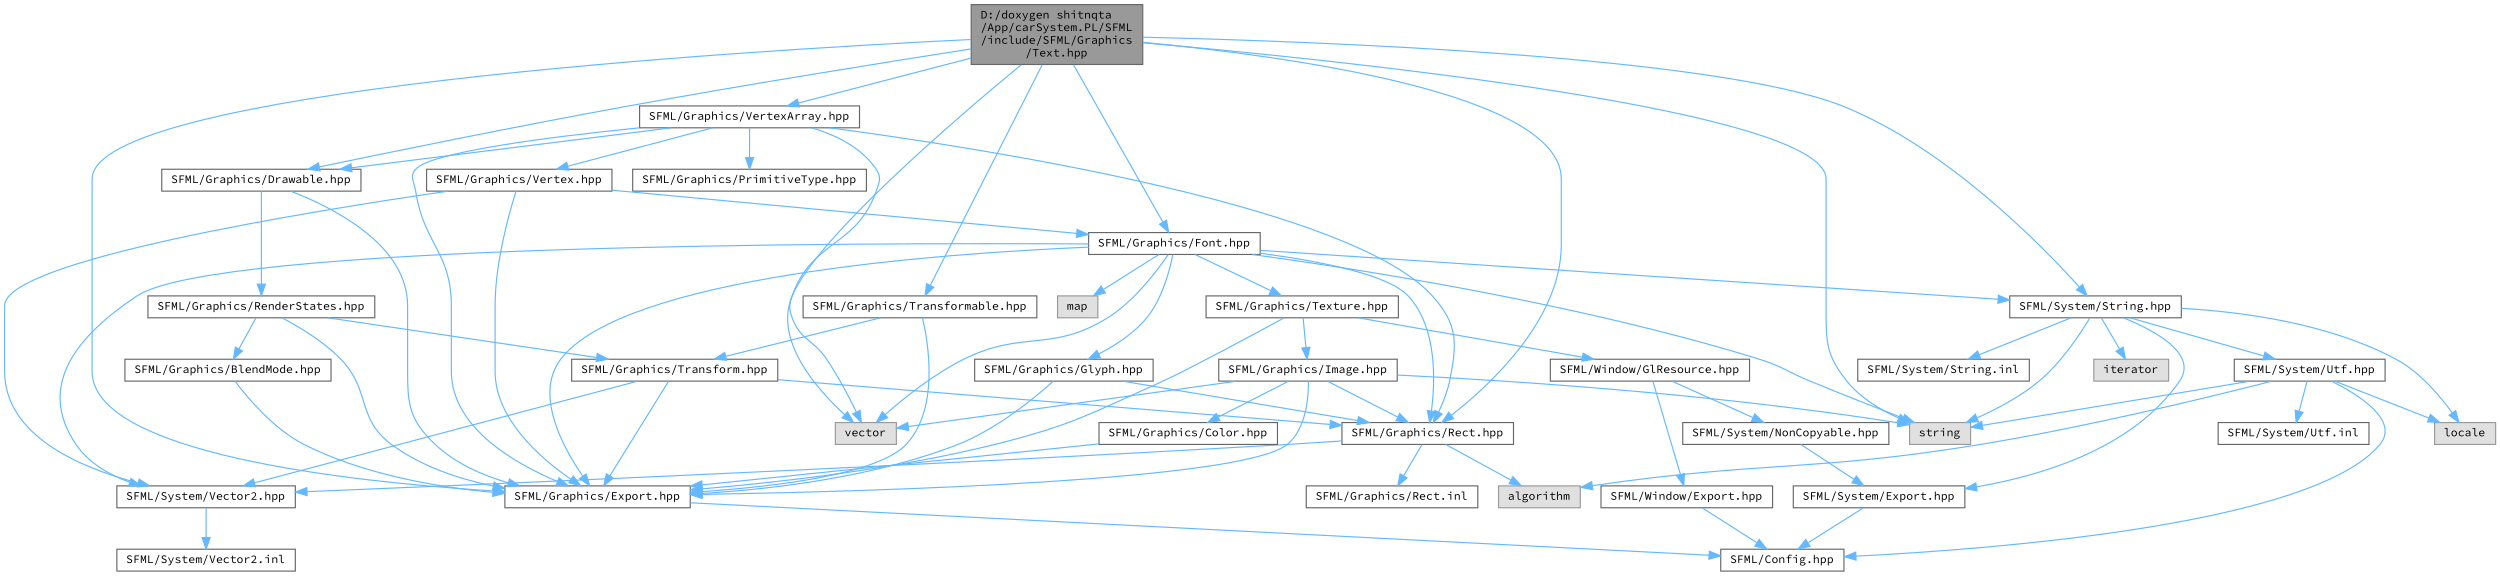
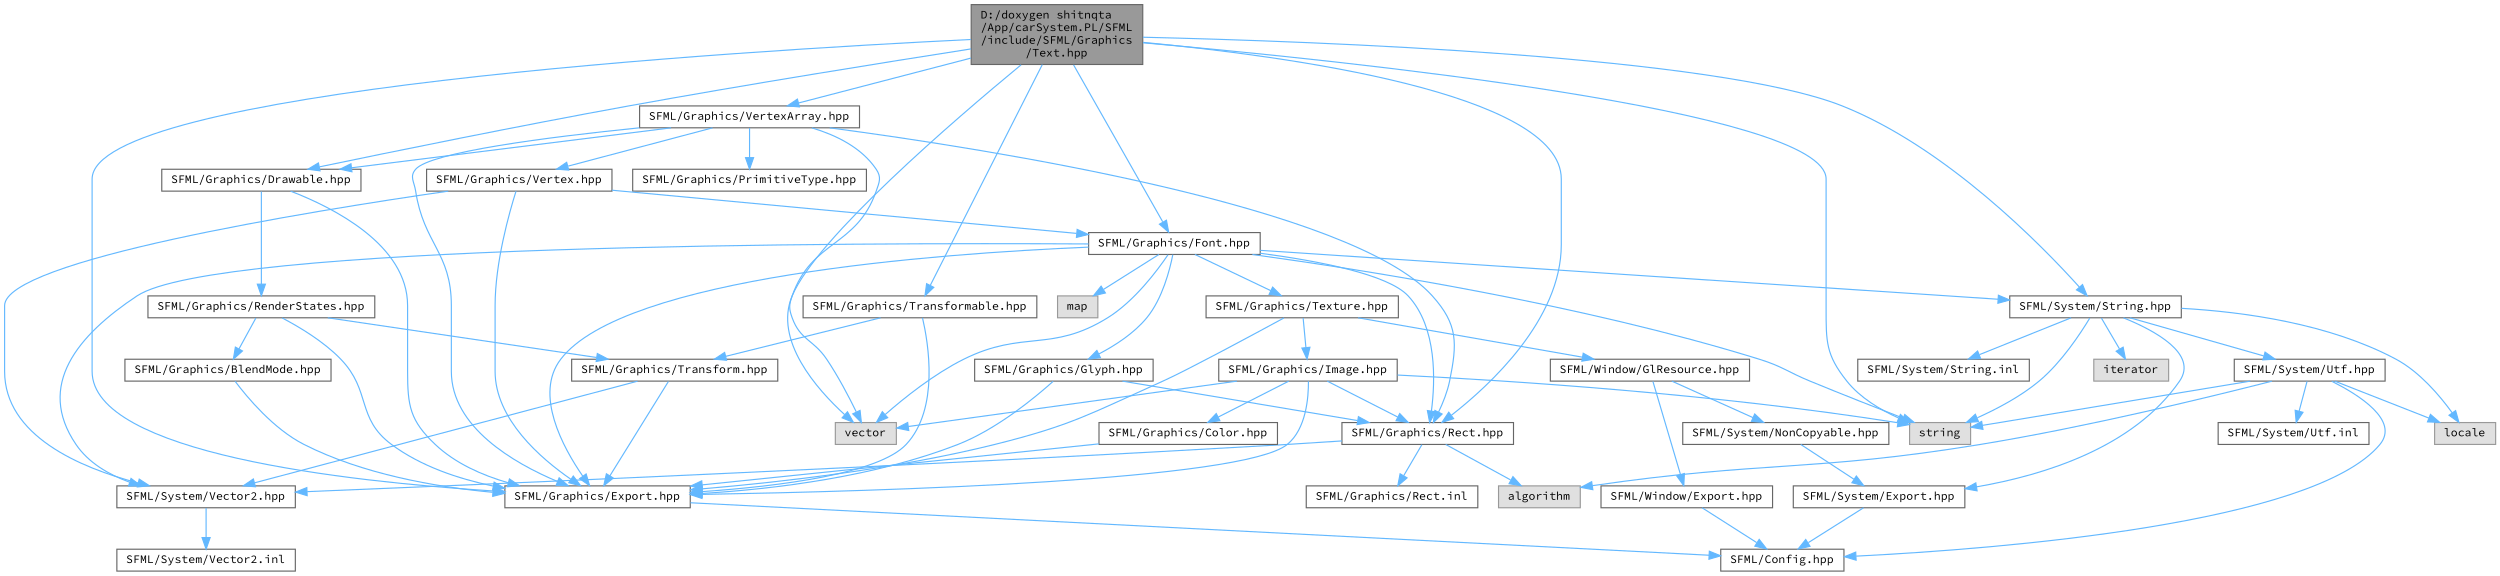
edge "SFML/Graphics/Transform.hpp" -> "SFML/Graphics/Rect.hpp": removed
